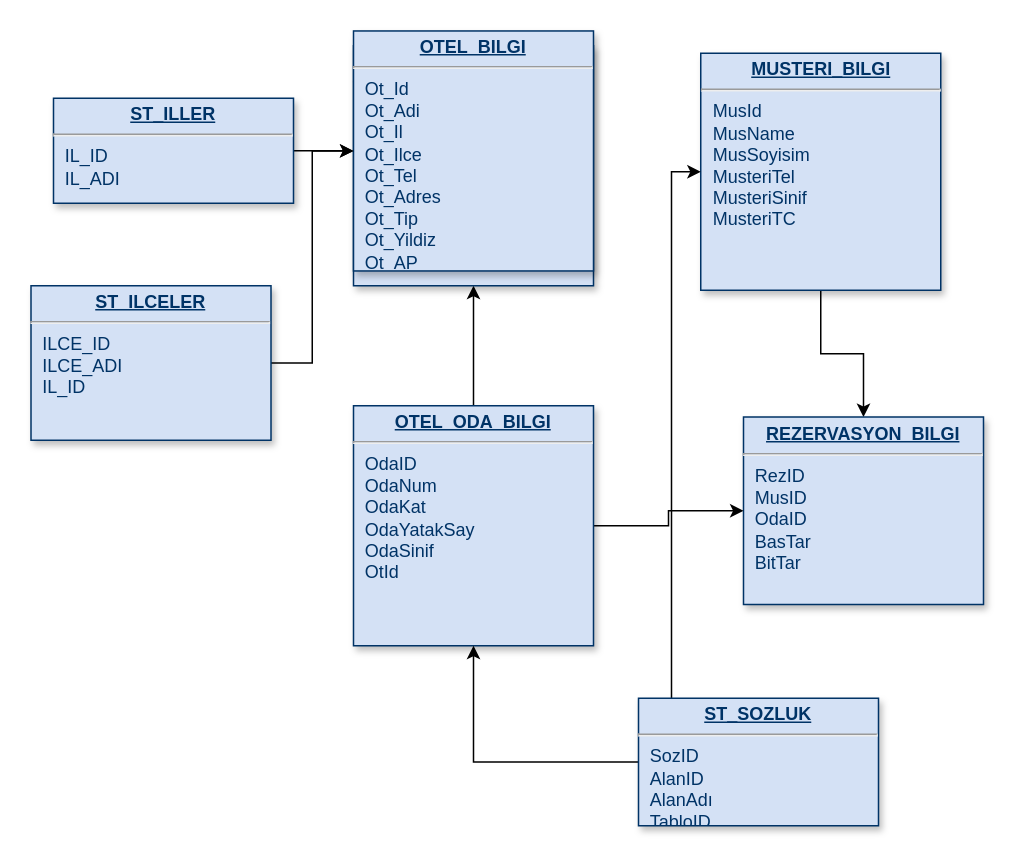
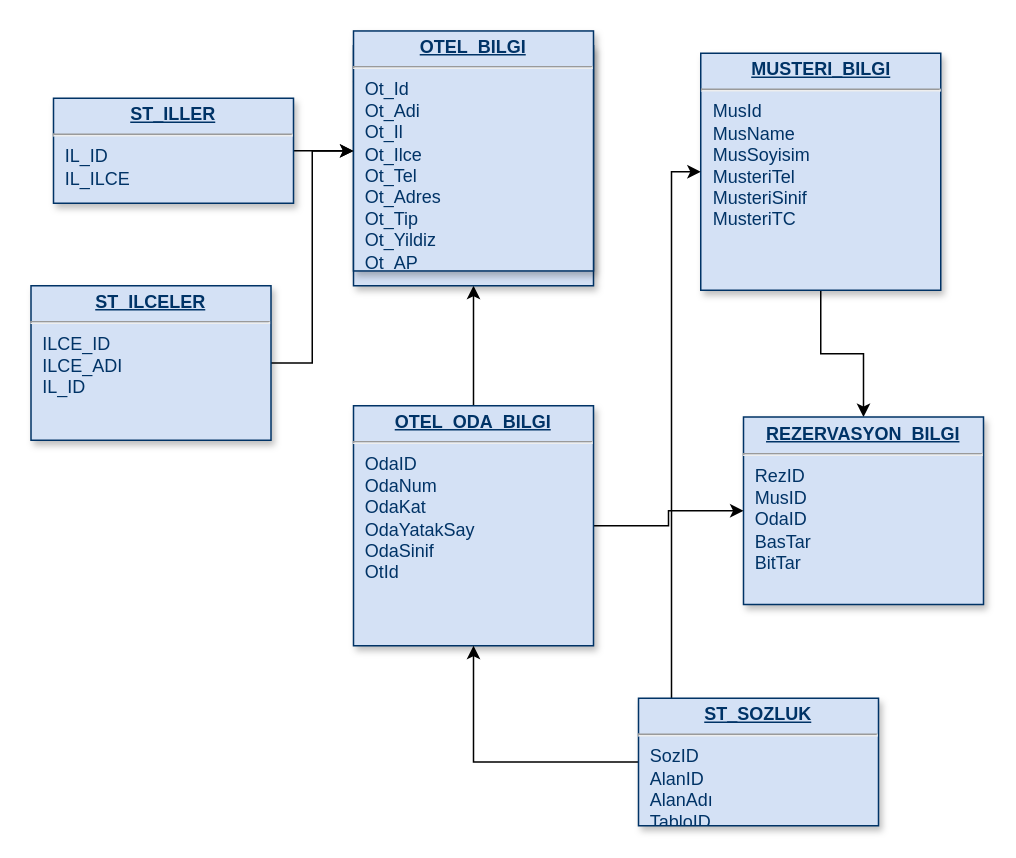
node "ST_ILLER IL_ID IL_ADI": label "ST_ILLER IL_ID IL_ADI" -> "ST_ILLER IL_ID IL_ILCE"
